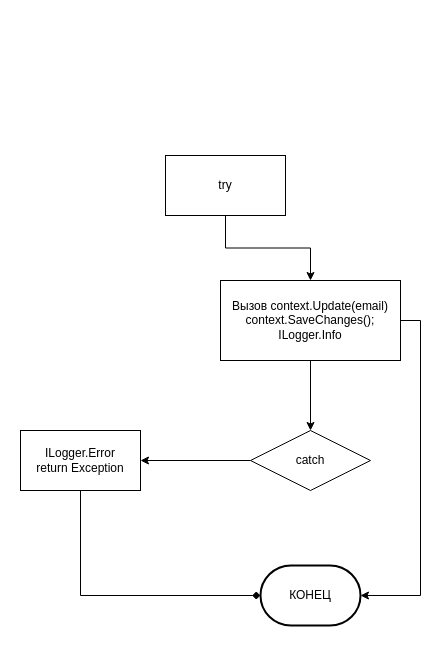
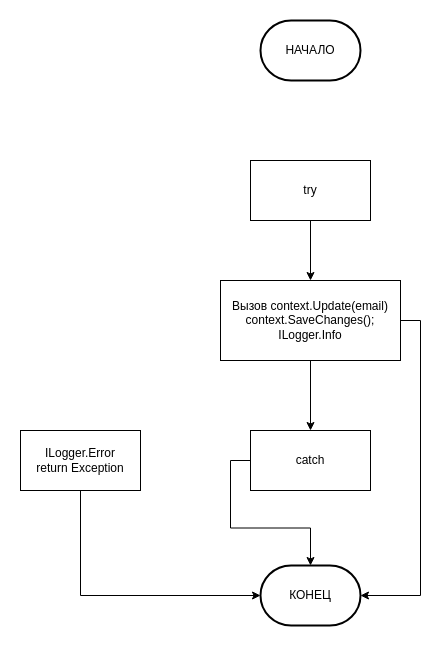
node "НАЧАЛО": added
node "try": moved (226, 186) -> (311, 191)
edge "catch" -> "ILogger.Error return Exception": now "catch" -> "КОНЕЦ"
node "catch": shape diamond -> rectangle
edge "ILogger.Error return Exception" -> "КОНЕЦ": arrowhead diamond -> classic
